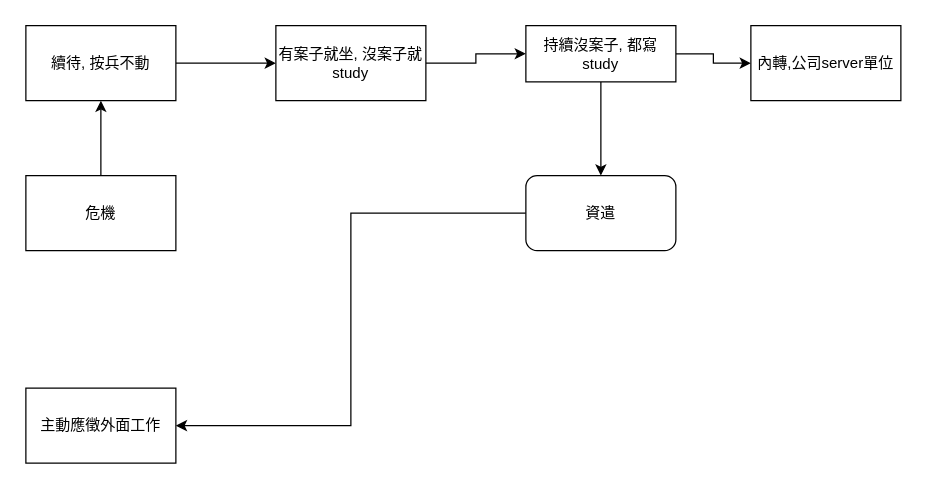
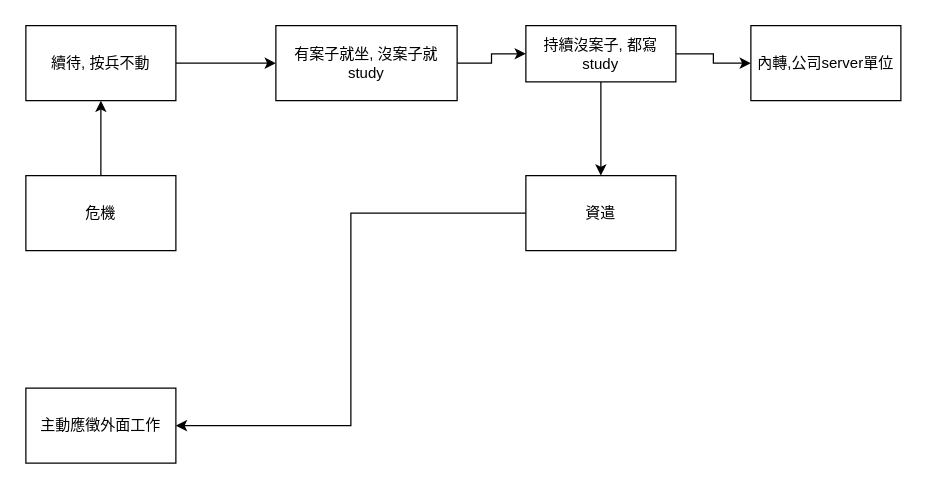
node "有案子就坐, 沒案子就study": size 150x75 -> 181x75
node "資遣": shape rounded rectangle -> rectangle
